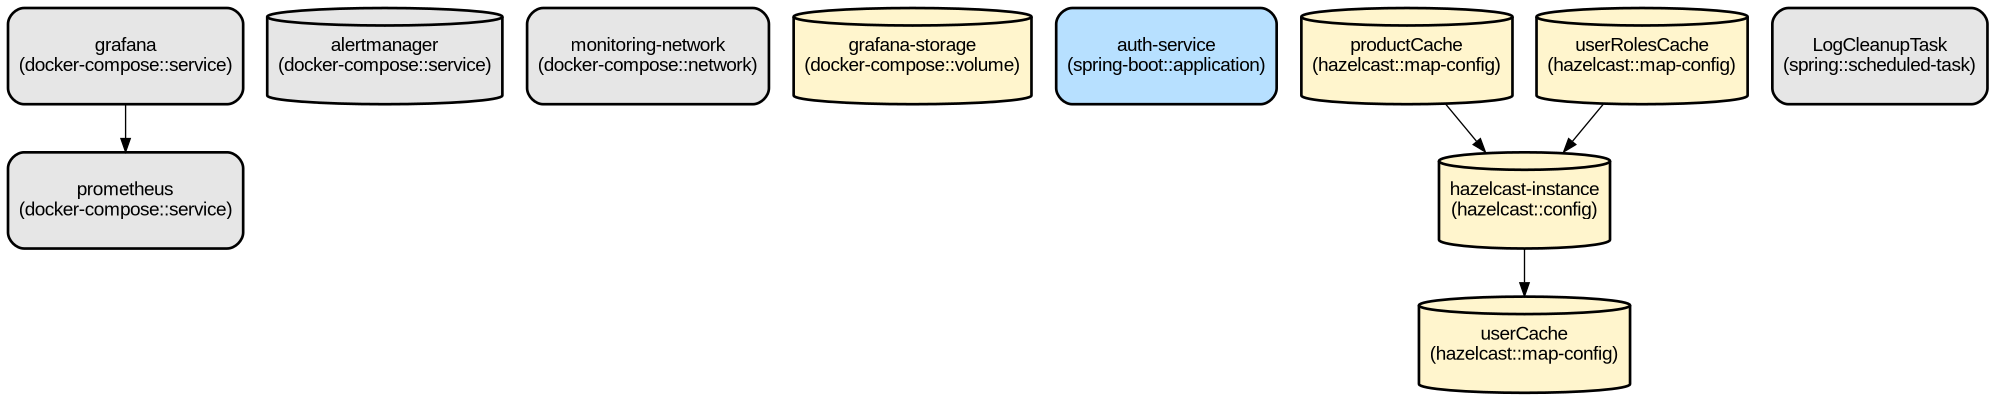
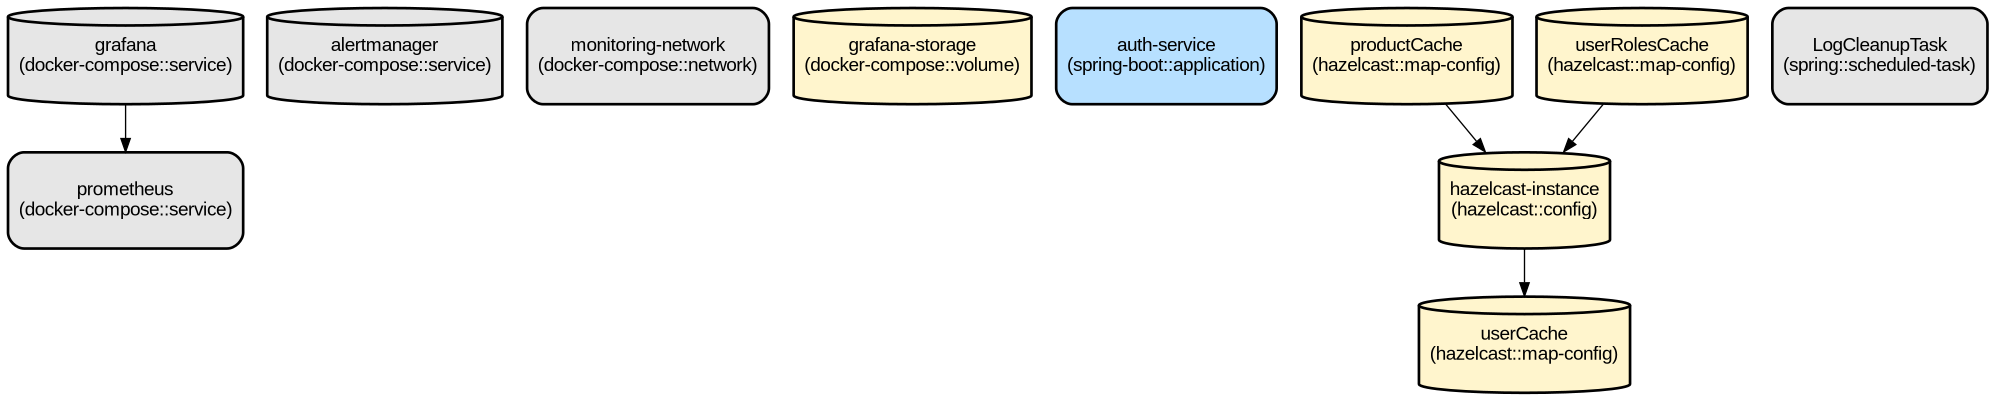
node "grafana (docker-compose::service)": shape box -> cylinder
